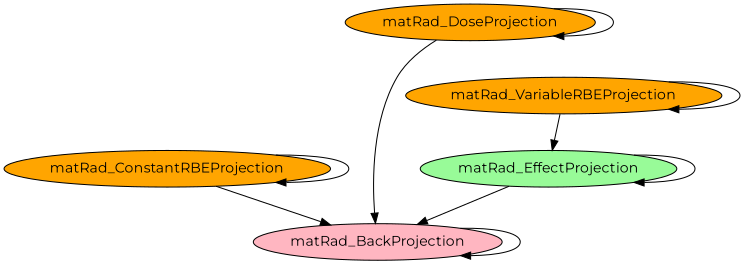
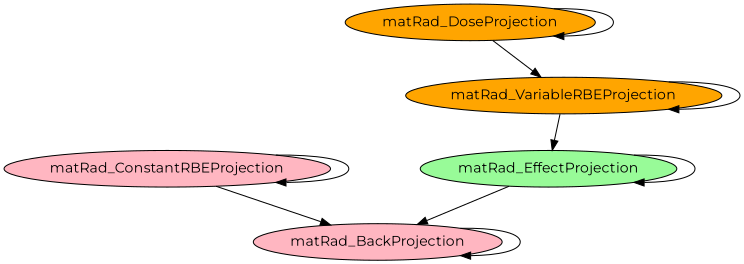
edge "matRad_DoseProjection" -> "matRad_BackProjection": now "matRad_DoseProjection" -> "matRad_VariableRBEProjection"
node "matRad_ConstantRBEProjection": fillcolor orange -> lightpink
